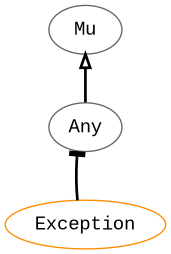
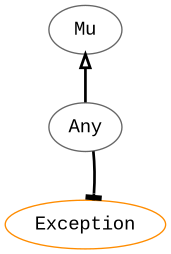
edge "Exception" -> "Any": reversed
